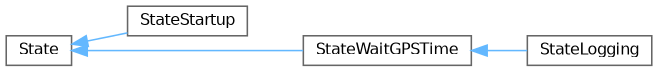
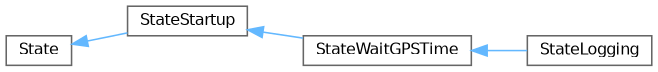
edge "StateWaitGPSTime" -> "State": now "StateWaitGPSTime" -> "StateStartup"
